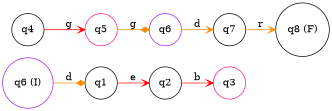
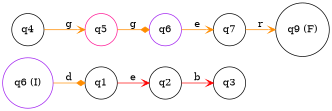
edge "q6" -> "q7": label "d" -> "e"
edge "q4" -> "q5": color red -> darkorange
node "q8 (F)": label "q8 (F)" -> "q9 (F)"
node "q3": color deeppink -> black
